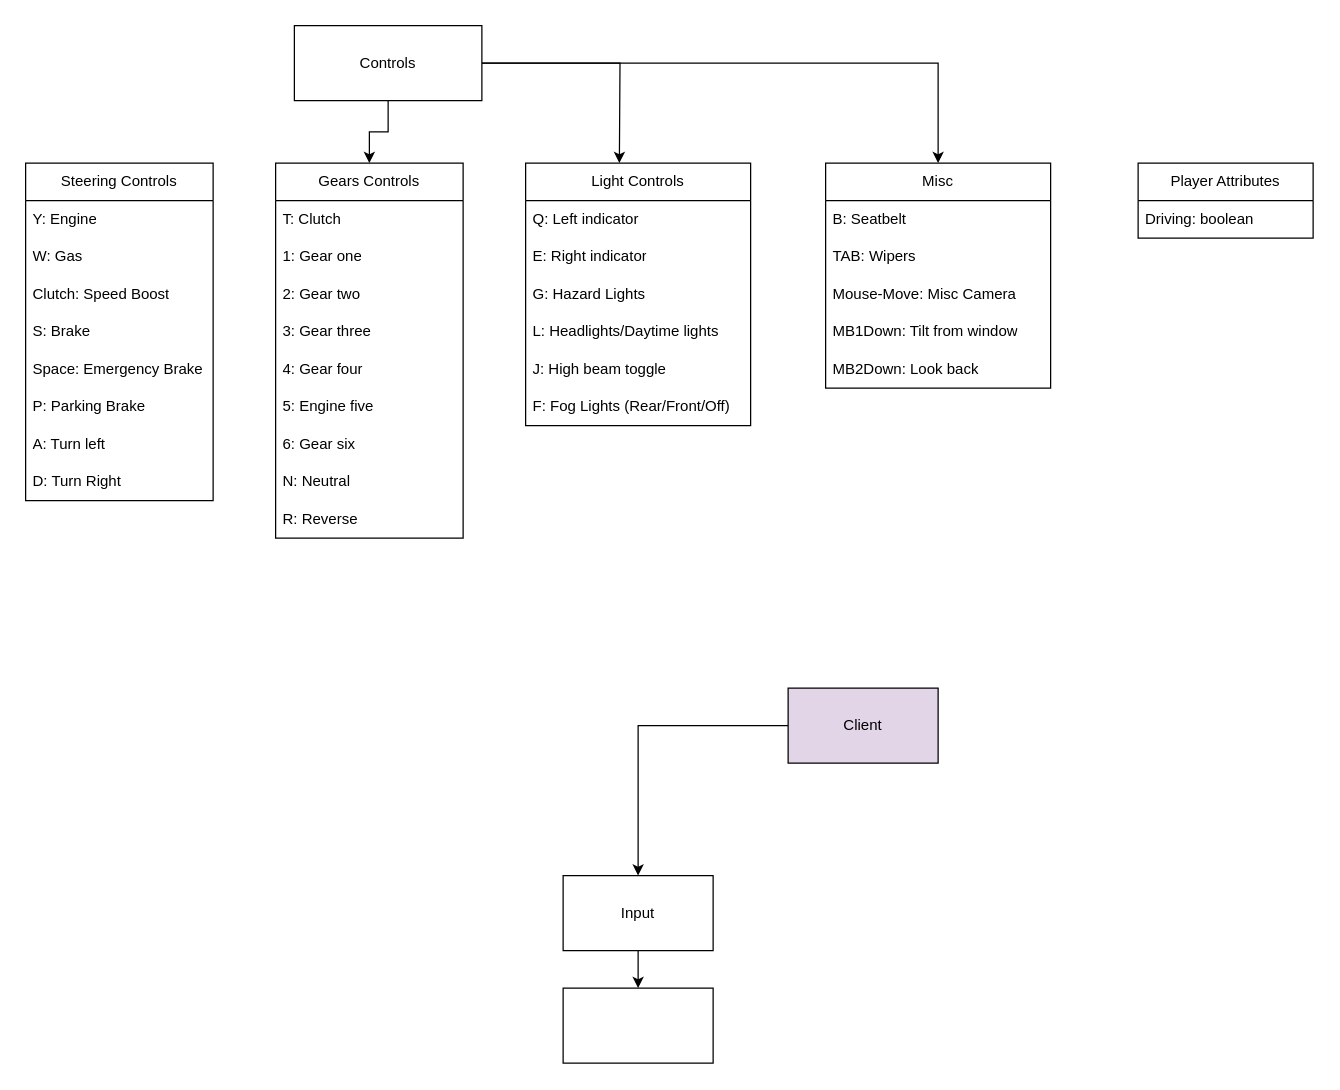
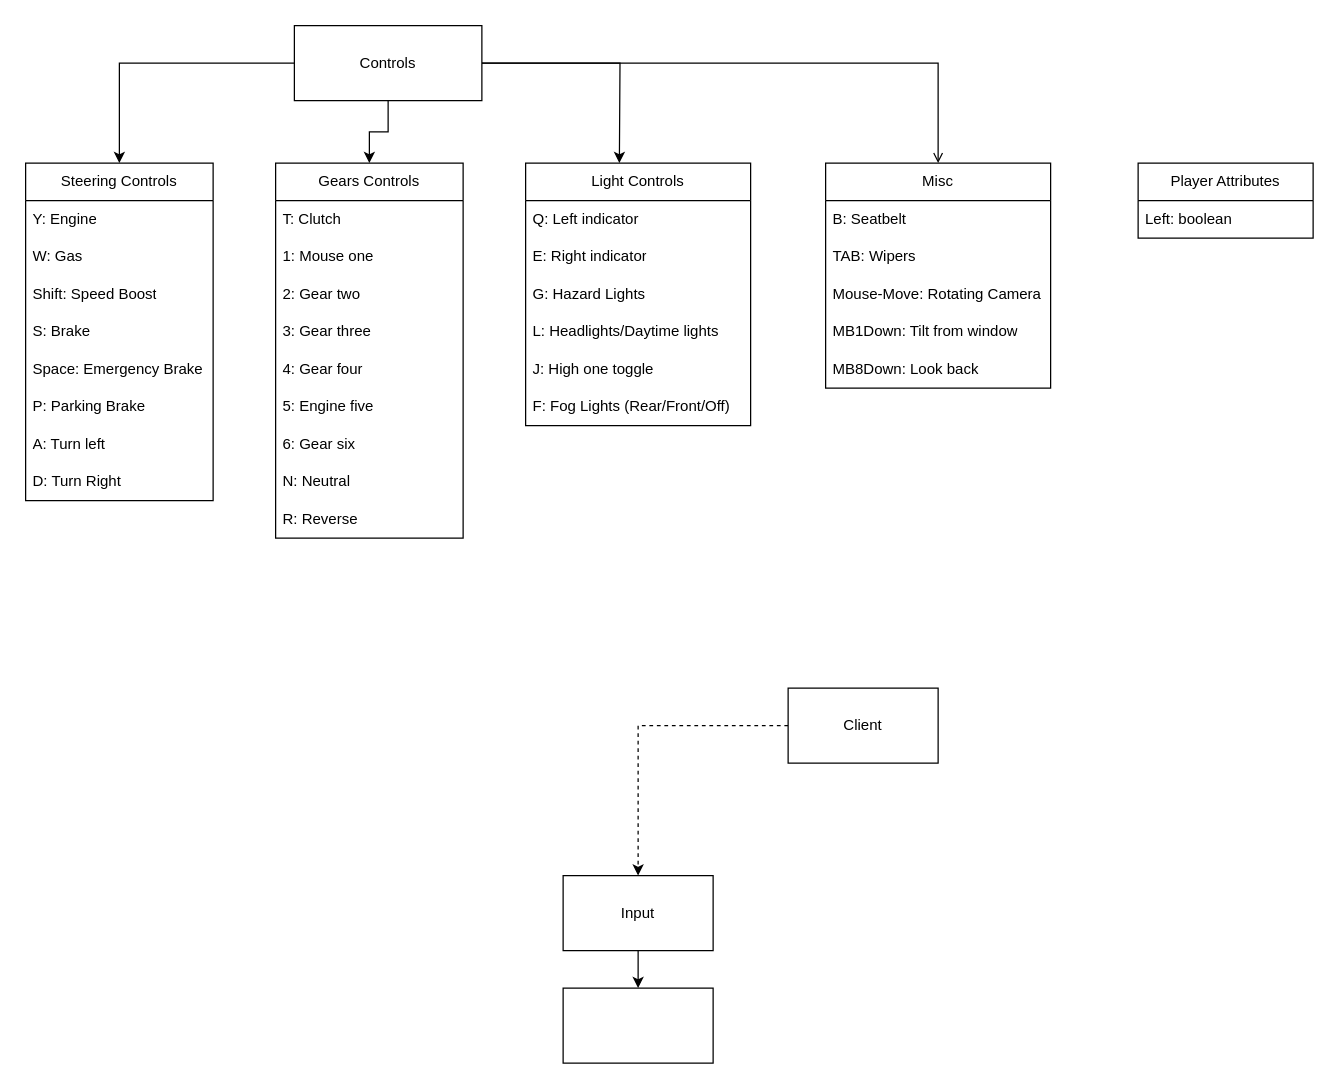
edge "Controls" -> "Steering Controls": added
edge "Controls" -> "Misc": arrowhead classic -> open
node "Driving: boolean": label "Driving: boolean" -> "Left: boolean"
node "1: Gear one": label "1: Gear one" -> "1: Mouse one"
node "Clutch: Speed Boost": label "Clutch: Speed Boost" -> "Shift: Speed Boost"
node "Mouse-Move: Misc Camera": label "Mouse-Move: Misc Camera" -> "Mouse-Move: Rotating Camera"
node "J: High beam toggle": label "J: High beam toggle" -> "J: High one toggle"
node "MB2Down: Look back": label "MB2Down: Look back" -> "MB8Down: Look back"
edge "Client" -> "Input": style solid -> dashed
node "Client": fillcolor #e1d5e7 -> #ffffff
